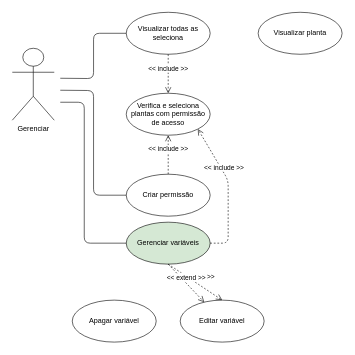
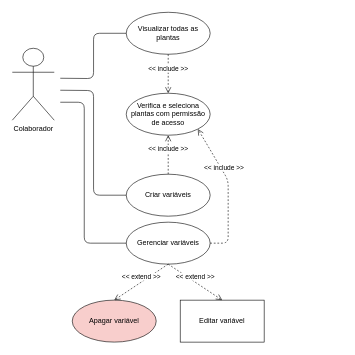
node "Visualizar todas as seleciona": label "Visualizar todas as seleciona" -> "Visualizar todas as plantas"
node "Visualizar planta": removed
node "Gerenciar": label "Gerenciar" -> "Colaborador"
node "Criar permissão": label "Criar permissão" -> "Criar variáveis"
node "Gerenciar variáveis": fillcolor #d5e8d4 -> #ffffff
edge "Gerenciar variáveis" -> "Editar variável": now "Gerenciar variáveis" -> "Apagar variável"
node "Apagar variável": fillcolor #ffffff -> #f8cecc
node "Editar variável": shape ellipse -> rectangle
